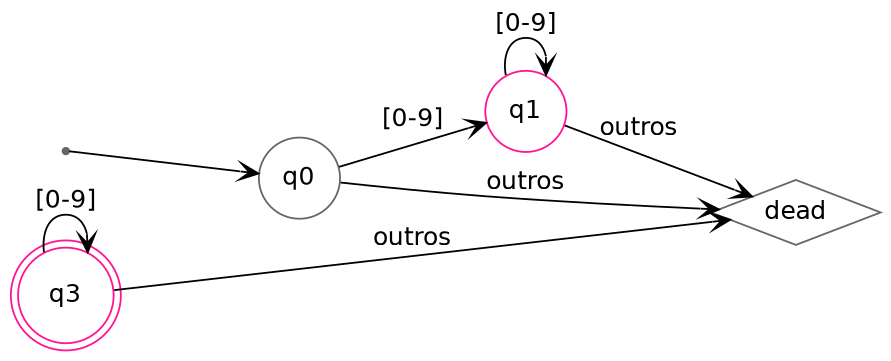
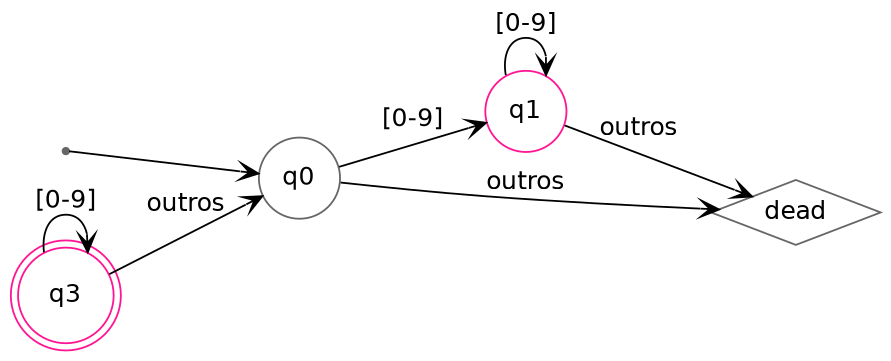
edge "q3" -> "dead": now "q3" -> "q0"
